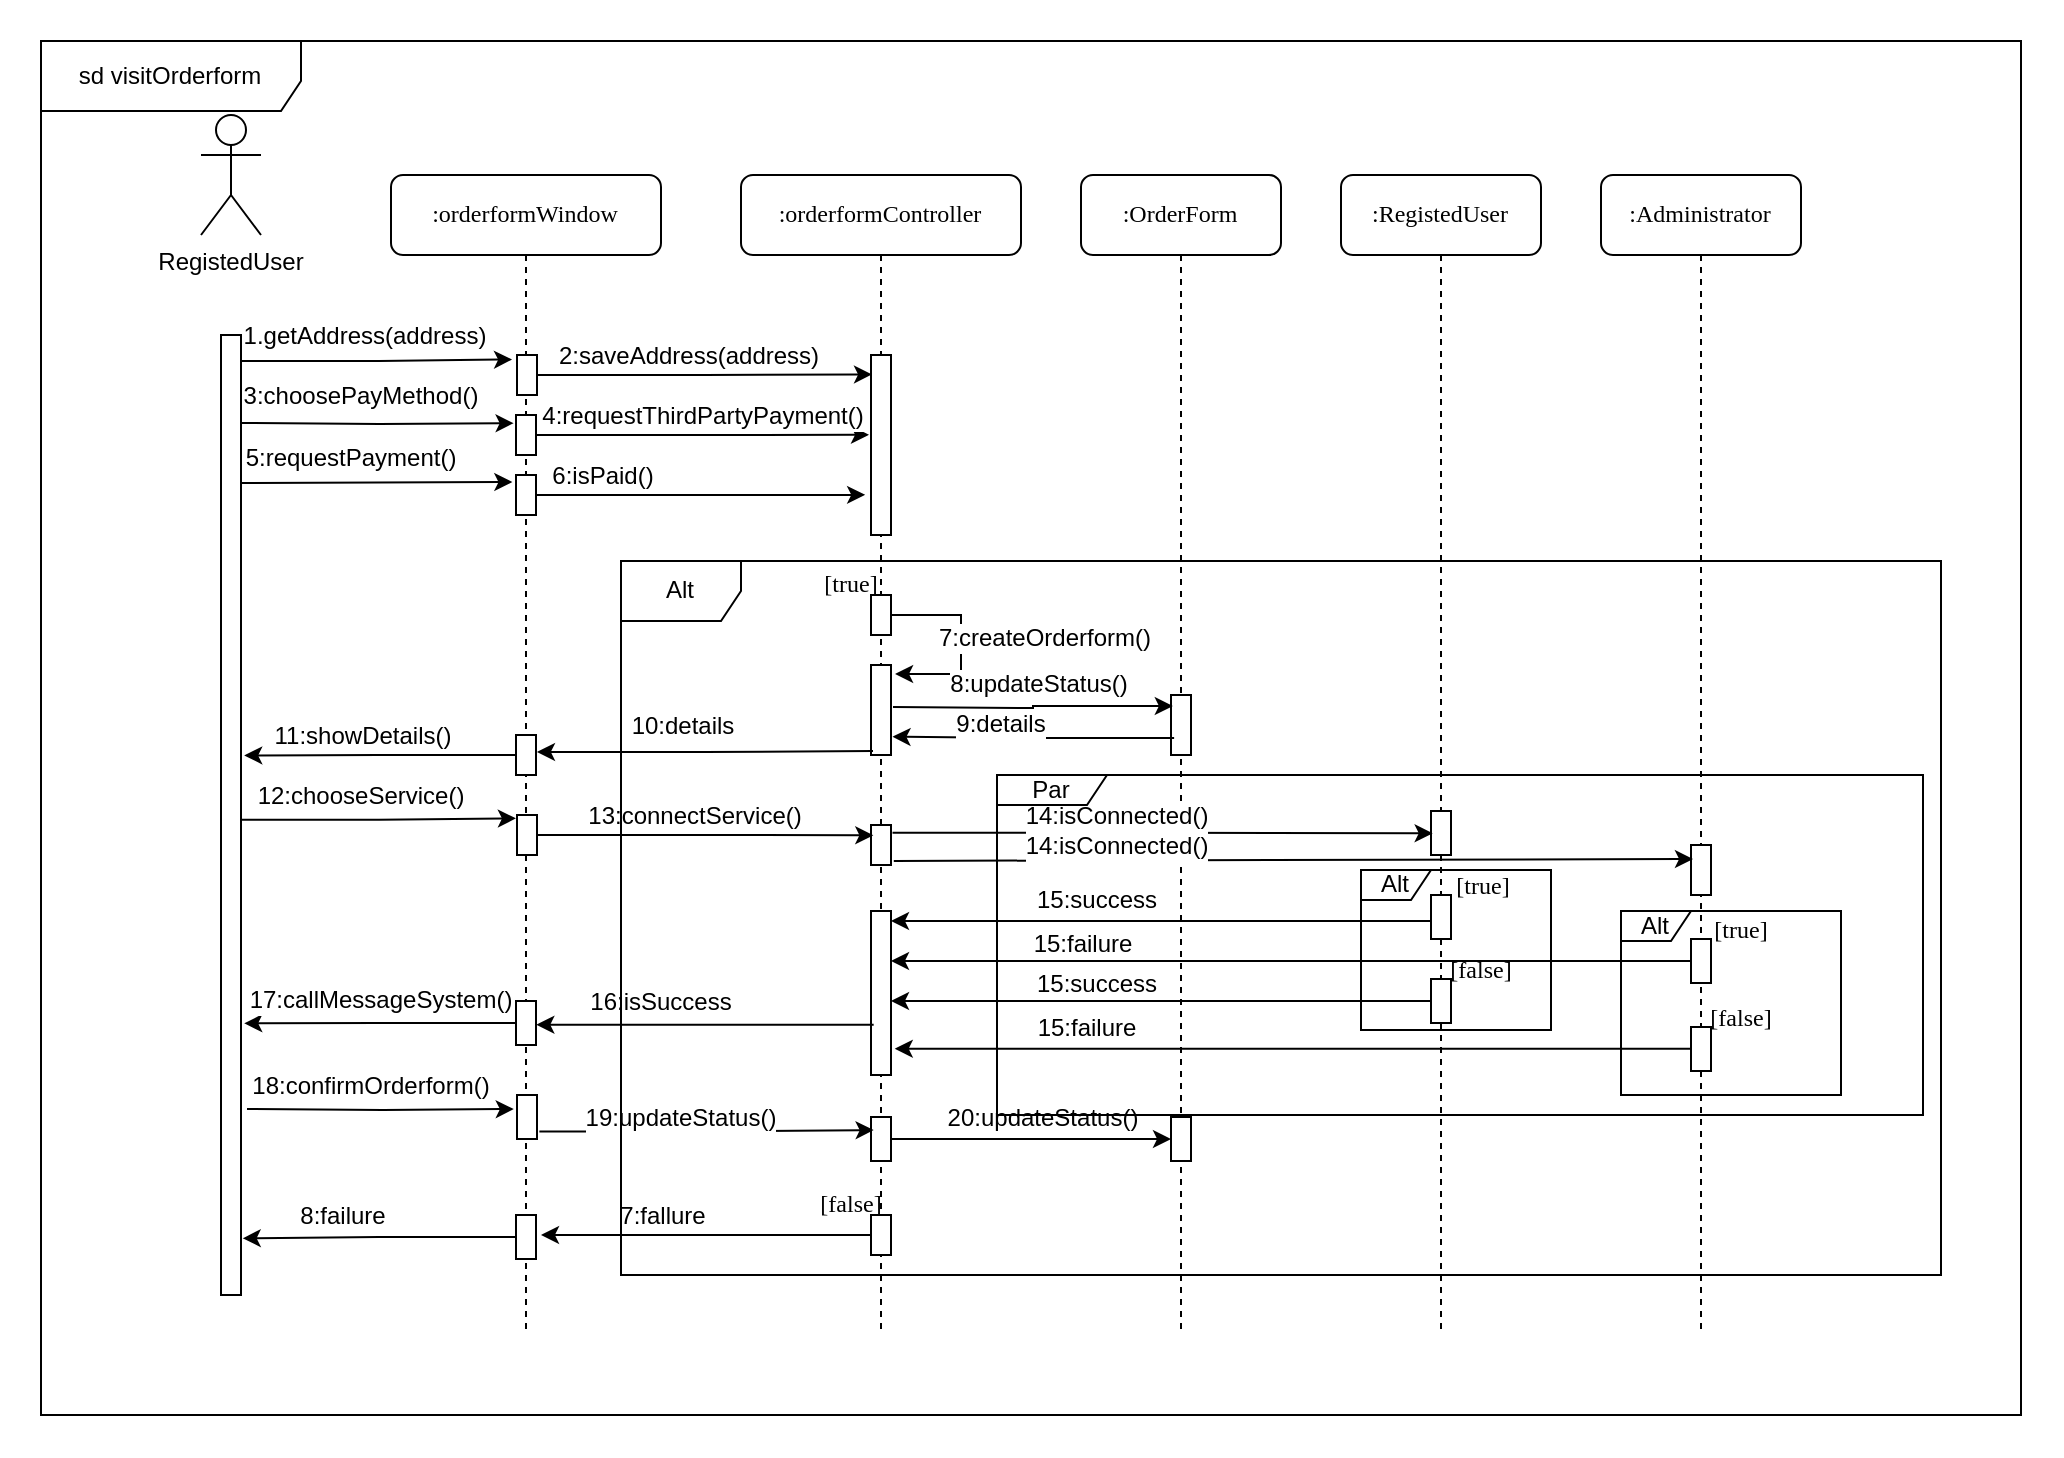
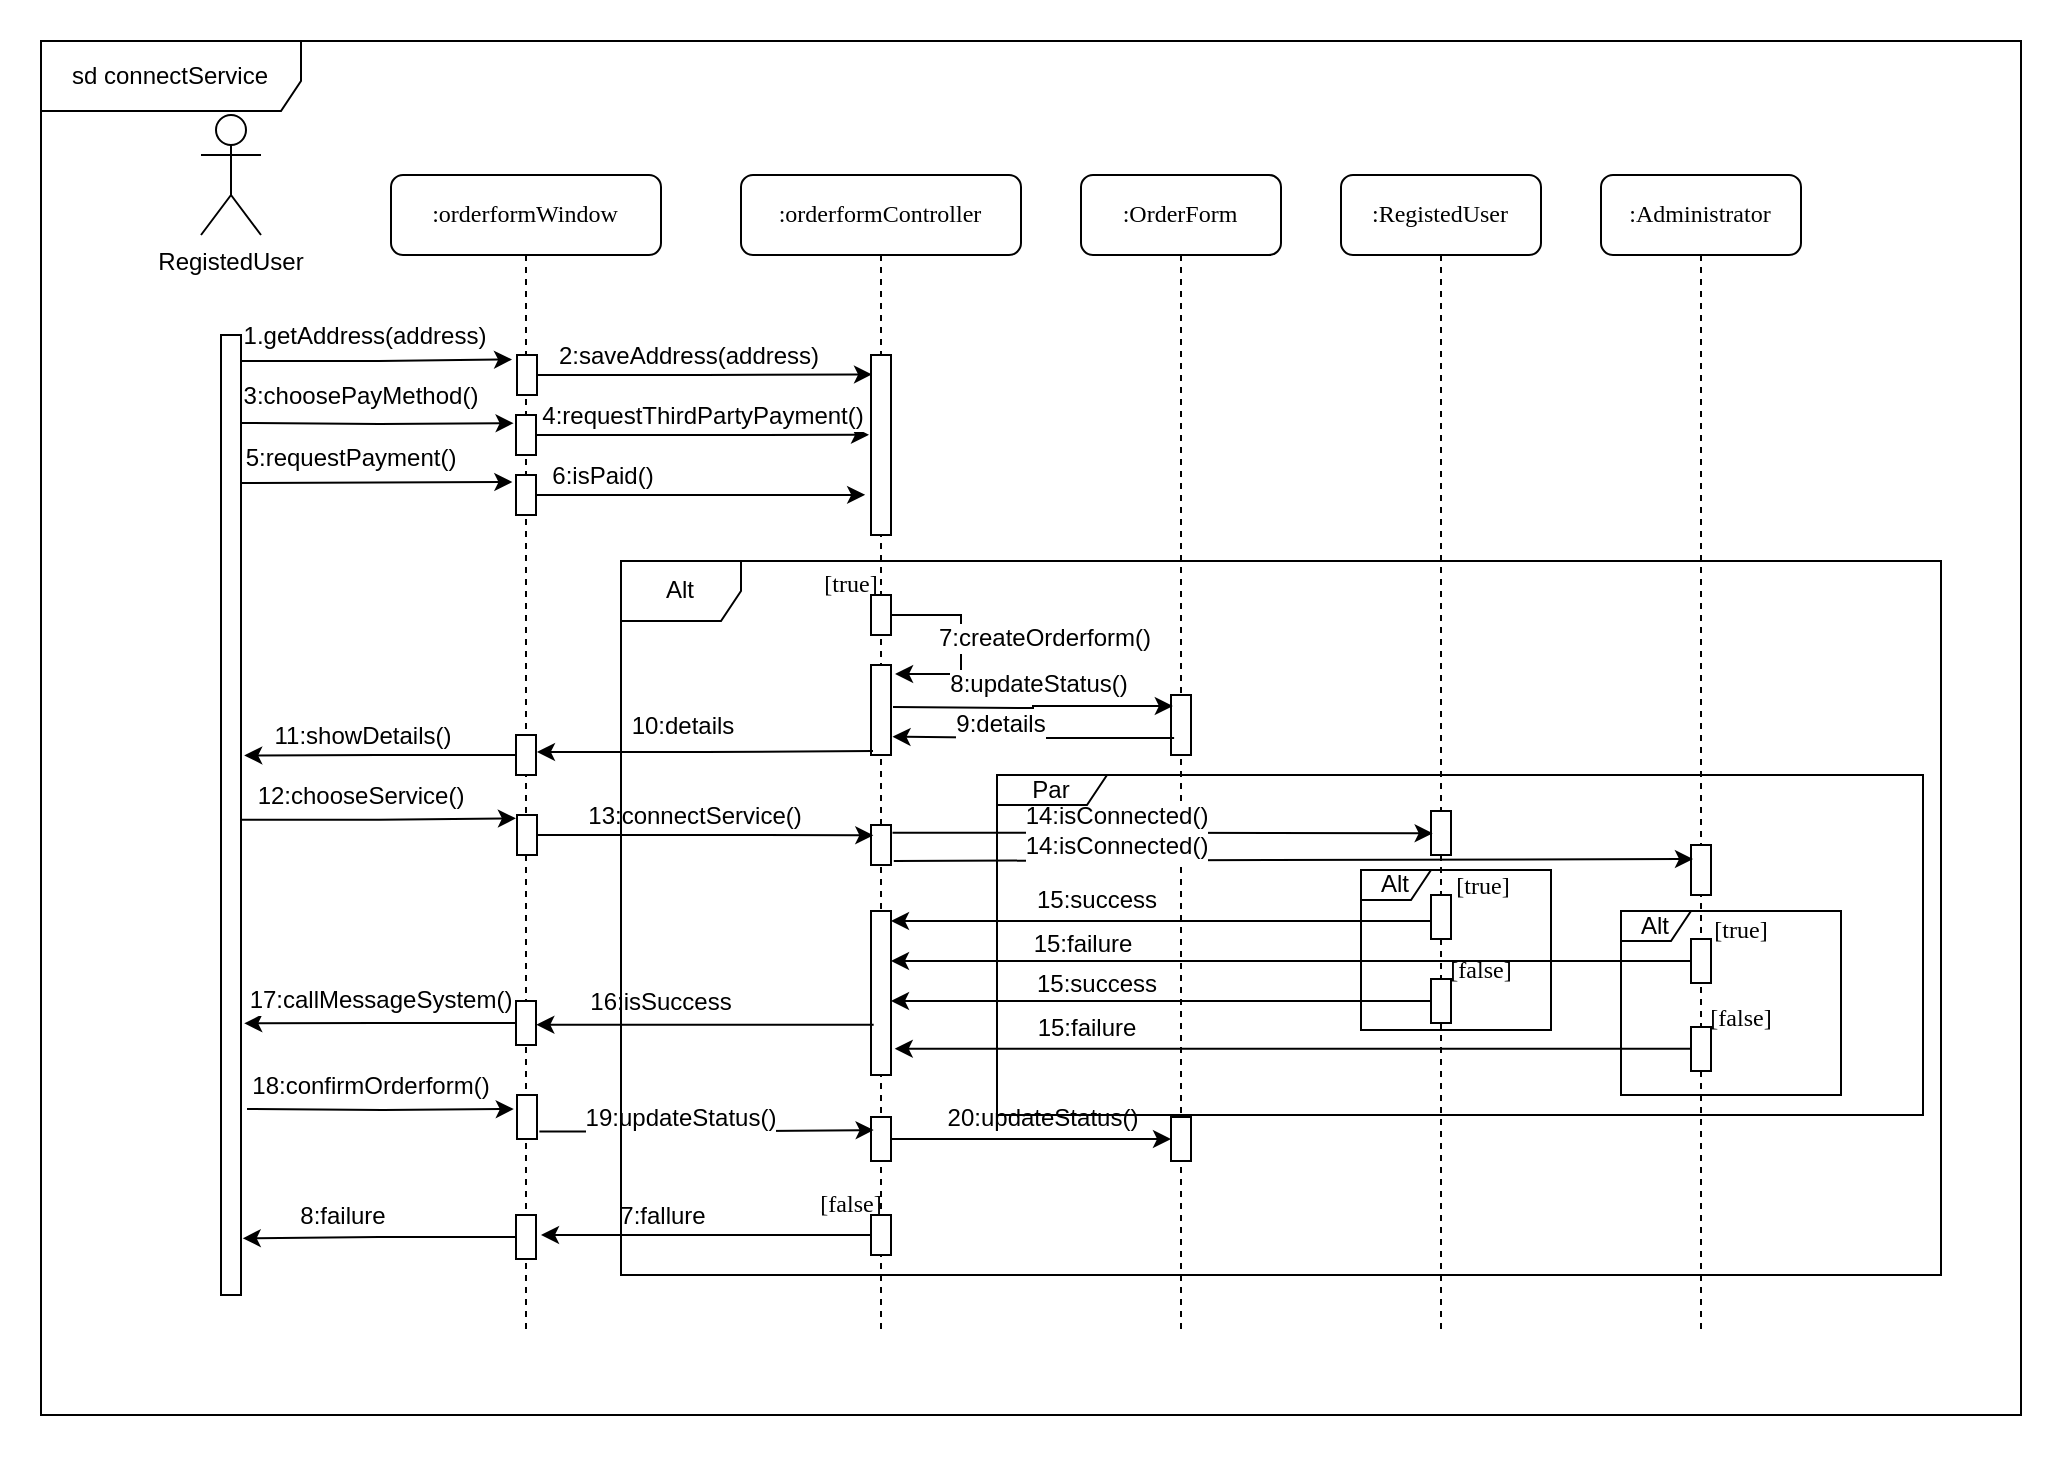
node "sd visitOrderform": label "sd visitOrderform" -> "sd connectService"
